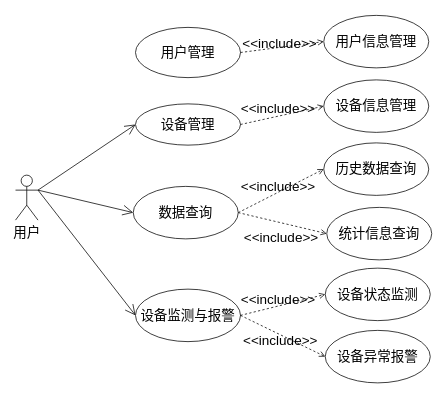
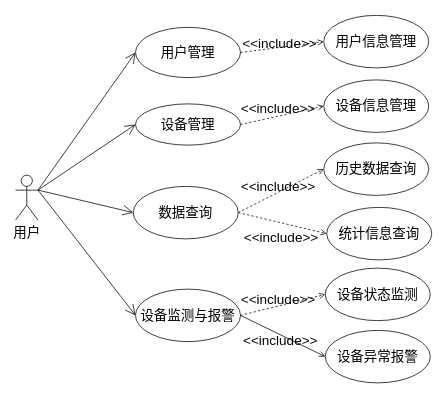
edge "用户" -> "用户管理": added
edge "设备监测与报警" -> "设备异常报警": style dashed -> solid
